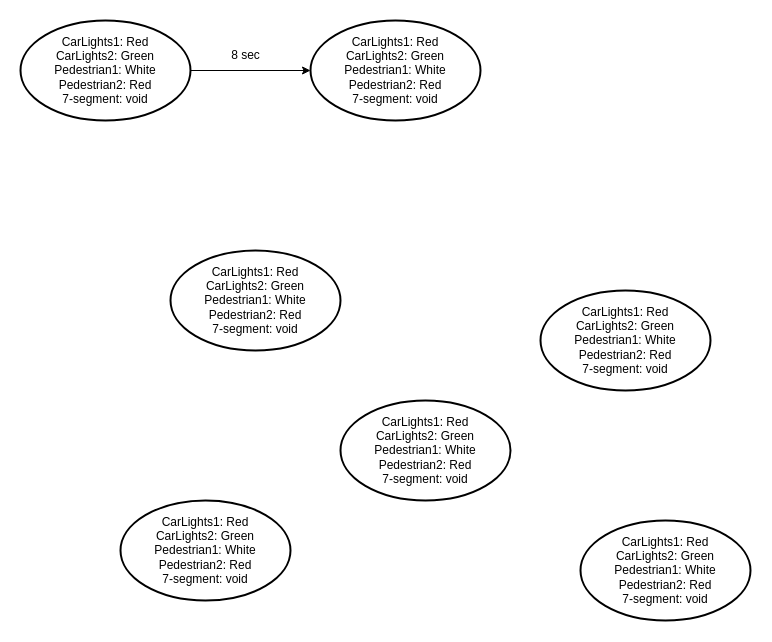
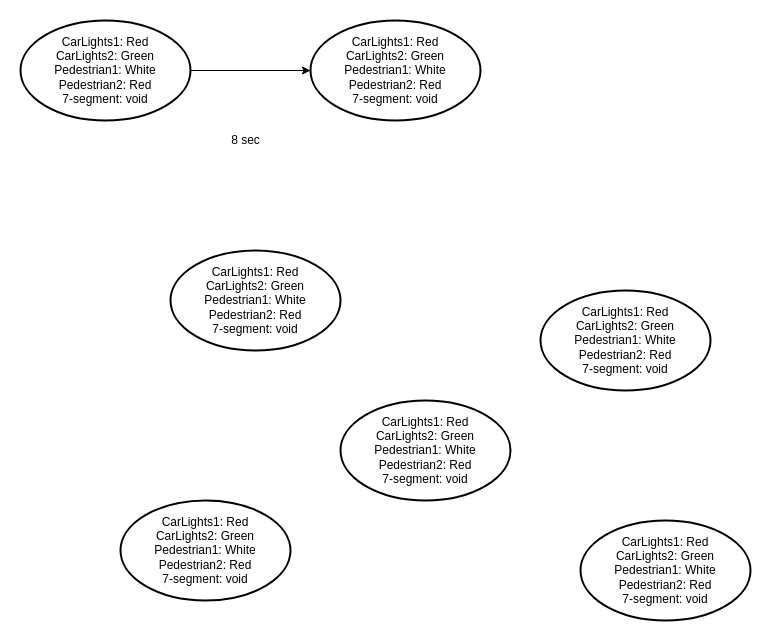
node "8 sec": moved (246, 56) -> (246, 141)
